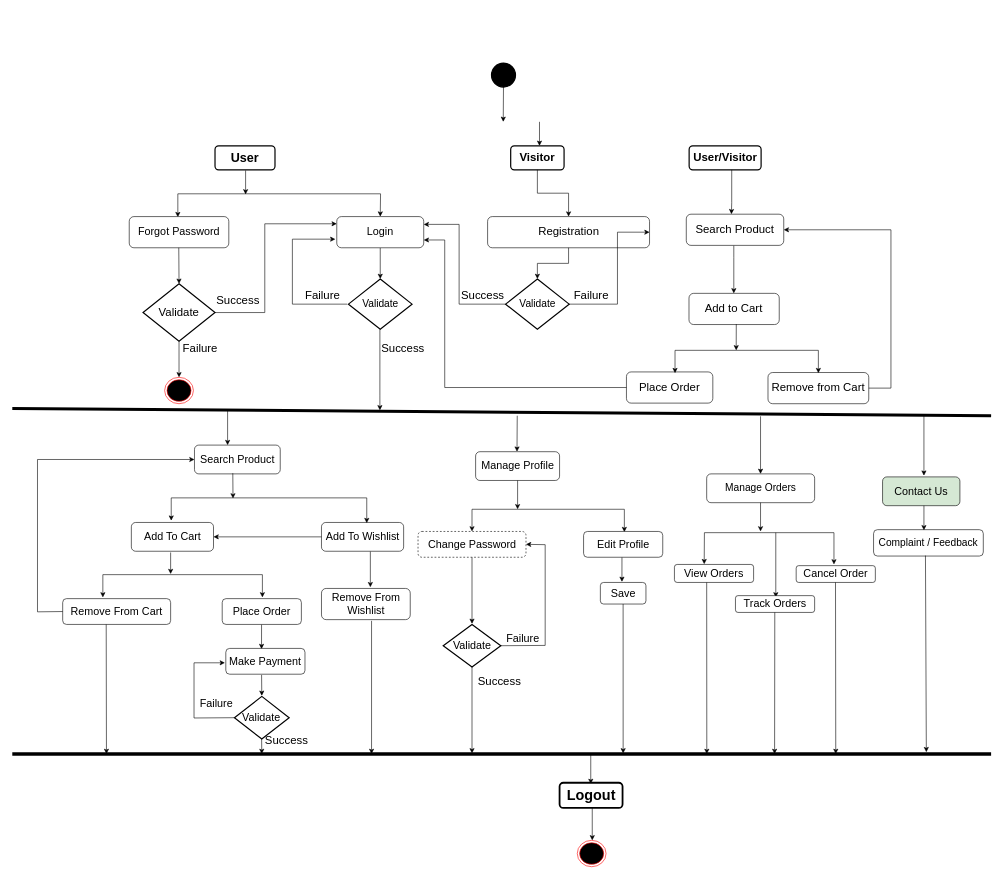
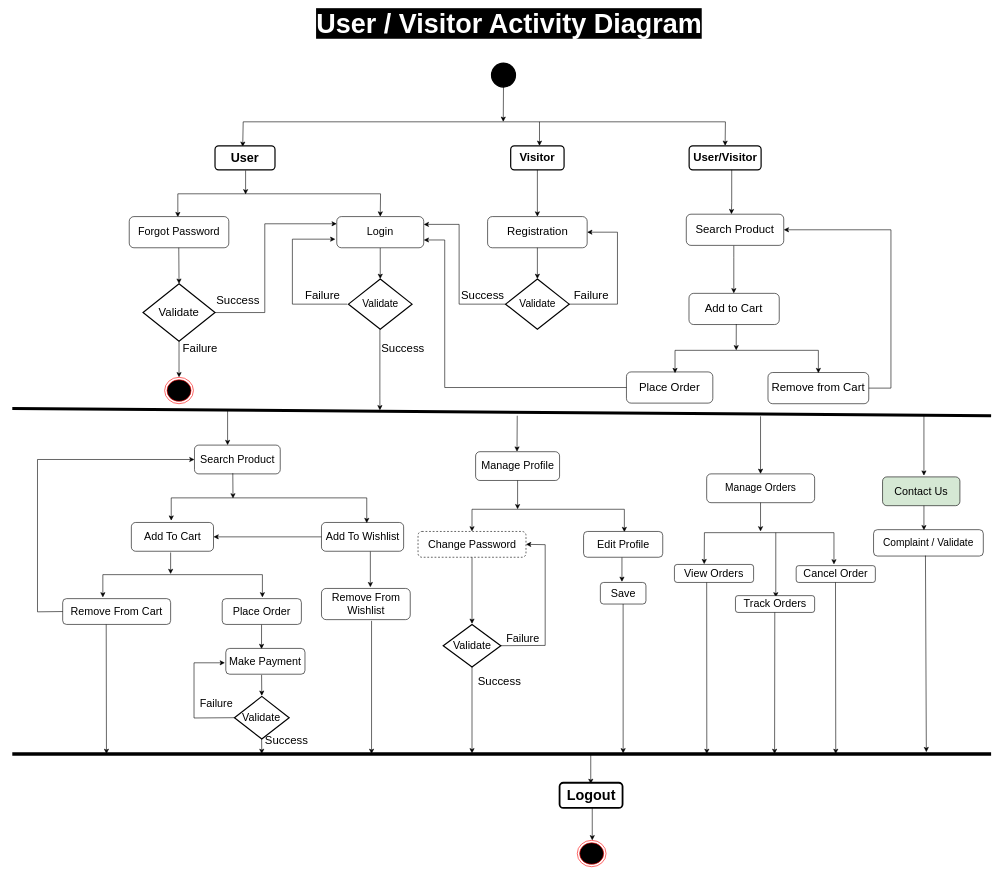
node "User / Visitor Activity Diagram": added
edge "User" -- "User/Visitor": added
node "Registration": size 162x31 -> 100x31
node "Complaint / Feedback": label "Complaint / Feedback" -> "Complaint / Validate"
